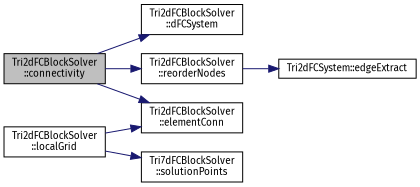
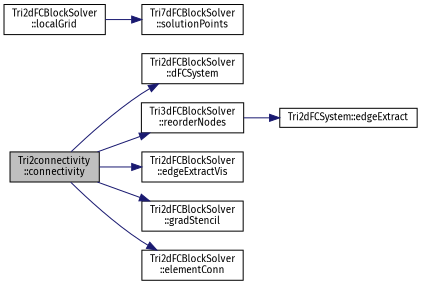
node "Tri2dFCBlockSolver ::connectivity": label "Tri2dFCBlockSolver ::connectivity" -> "Tri2connectivity ::connectivity"
node "Tri2dFCBlockSolver ::reorderNodes": label "Tri2dFCBlockSolver ::reorderNodes" -> "Tri3dFCBlockSolver ::reorderNodes"
edge "Tri2dFCBlockSolver ::localGrid" -> "Tri2dFCBlockSolver ::elementConn": removed
node "Tri2dFCBlockSolver ::edgeExtractVis": added
node "Tri2dFCBlockSolver ::gradStencil": added
